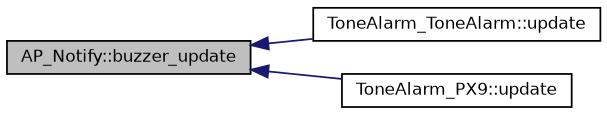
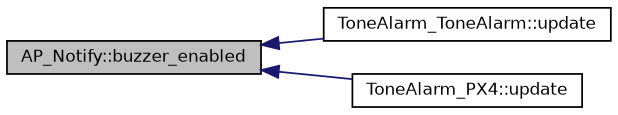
node "AP_Notify::buzzer_update": label "AP_Notify::buzzer_update" -> "AP_Notify::buzzer_enabled"
node "ToneAlarm_PX9::update": label "ToneAlarm_PX9::update" -> "ToneAlarm_PX4::update"
